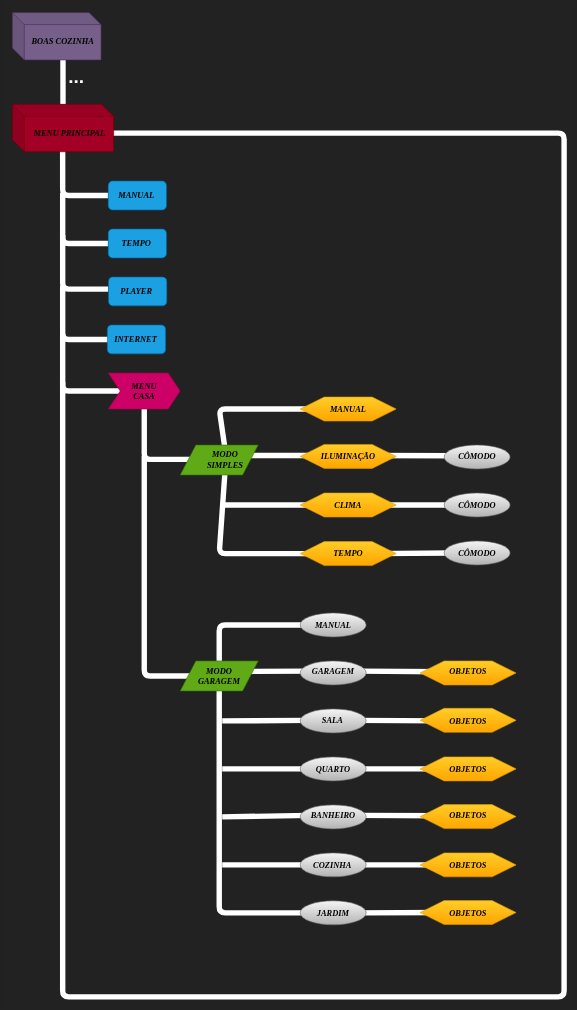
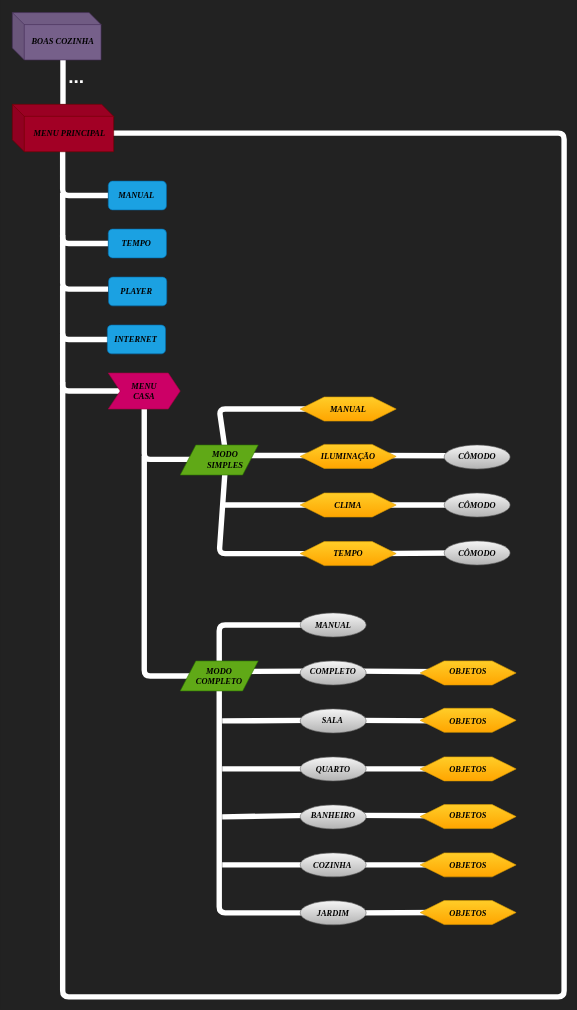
node "GARAGEM": label "GARAGEM" -> "COMPLETO"
node "MODO GARAGEM": label "MODO GARAGEM" -> "MODO COMPLETO"
